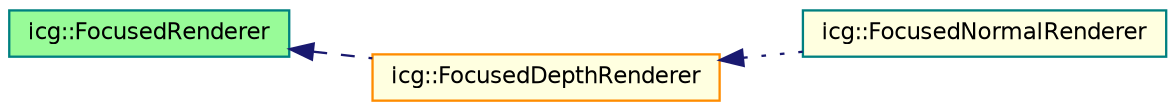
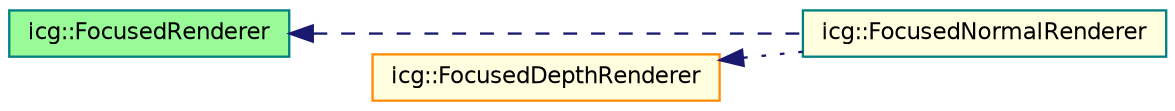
edge "icg::FocusedDepthRenderer" -> "icg::FocusedRenderer": now "icg::FocusedNormalRenderer" -> "icg::FocusedRenderer"
